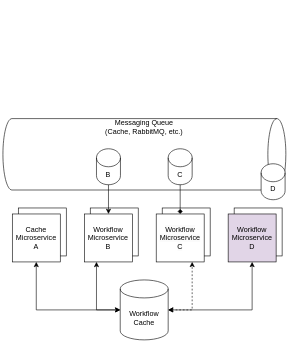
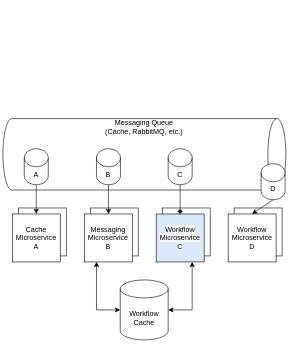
node "A": added
edge "D" -> "Workflow Microservice D": added
edge "A" -> "Cache Microservice A": added
node "Workflow Microservice B": label "Workflow Microservice B" -> "Messaging Microservice B"
node "Workflow Microservice C": fillcolor #ffffff -> #dae8fc
node "Workflow Microservice D": fillcolor #e1d5e7 -> #ffffff
edge "Workflow Microservice D" -- "Workflow Cache": removed
edge "Workflow Microservice C" -- "Workflow Cache": style dashed -> solid
edge "Cache Microservice A" -- "Workflow Cache": removed
